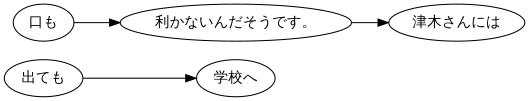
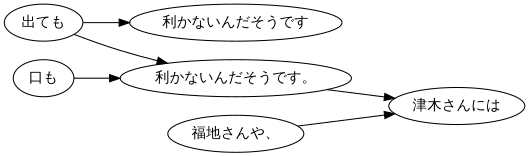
edge "出ても" -> "利かないんだそうです。": added
node "学校へ": label "学校へ" -> "利かないんだそうです"
node "福地さんや、": added
